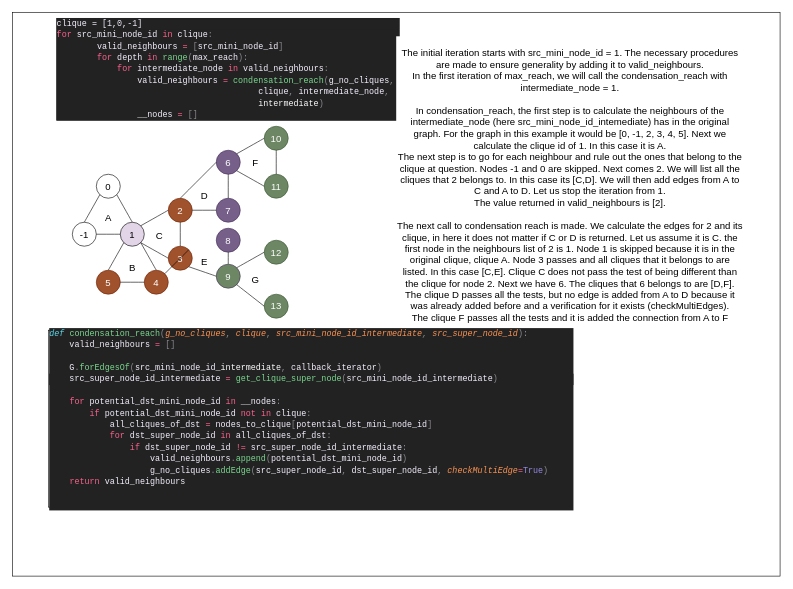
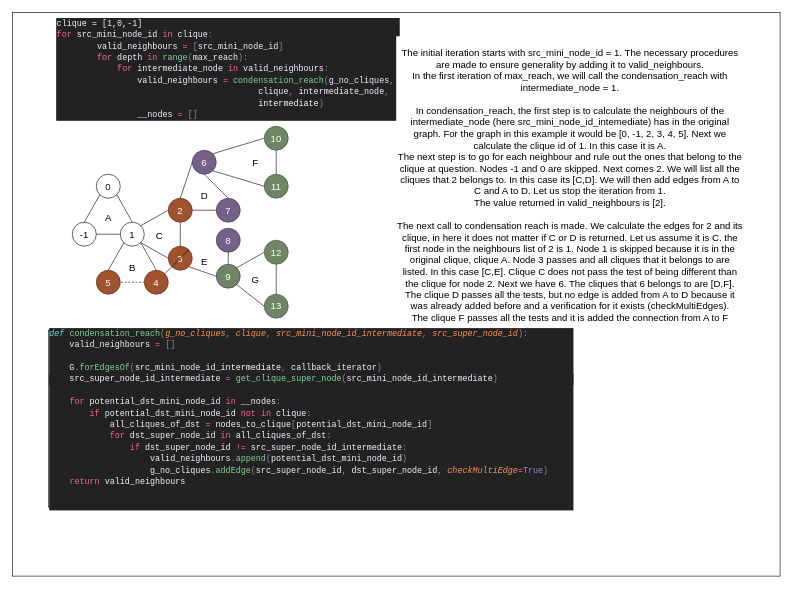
node "6": moved (228, 162) -> (204, 162)
node "1": fillcolor #e1d5e7 -> #ffffff
edge "12" -- "13": added
edge "5" -- "4": style solid -> dashed
